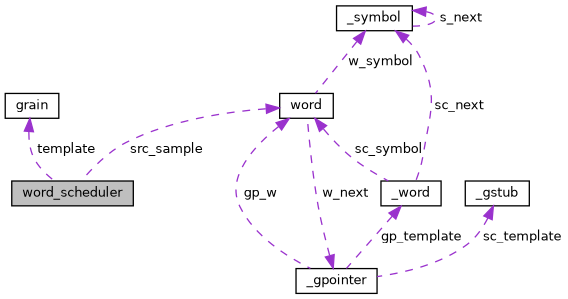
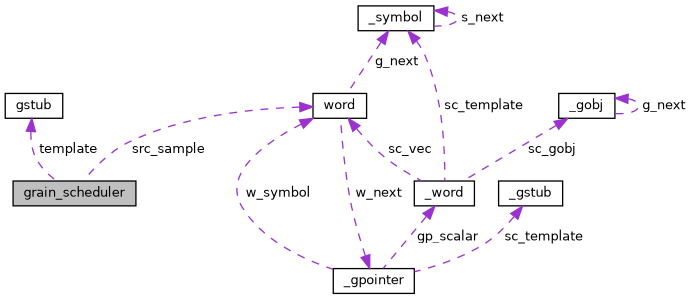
edge "word" -> "_symbol": label " w_symbol" -> " g_next"
node "grain": label "grain" -> "gstub"
edge "_word" -> "_symbol": label " sc_next" -> " sc_template"
node "_gobj": added
edge "_word" -> "word": label " sc_symbol" -> " sc_vec"
node "word_scheduler": label "word_scheduler" -> "grain_scheduler"
edge "_gpointer" -> "word": label " gp_w" -> " w_symbol"
edge "_gpointer" -> "_word": label " gp_template" -> " gp_scalar"
